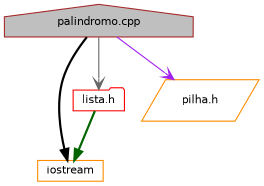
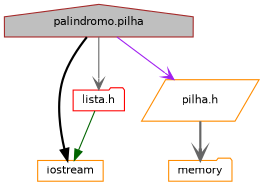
node "palindromo.cpp": label "palindromo.cpp" -> "palindromo.pilha"
edge "lista.h" -> "iostream": style bold -> solid
node "memory": added
